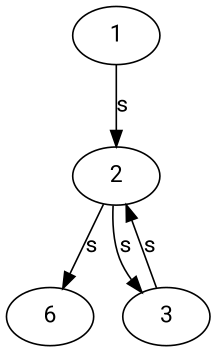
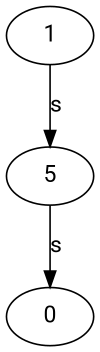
node "2": label "2" -> "5"
node "6": label "6" -> "0"
node "3": removed
